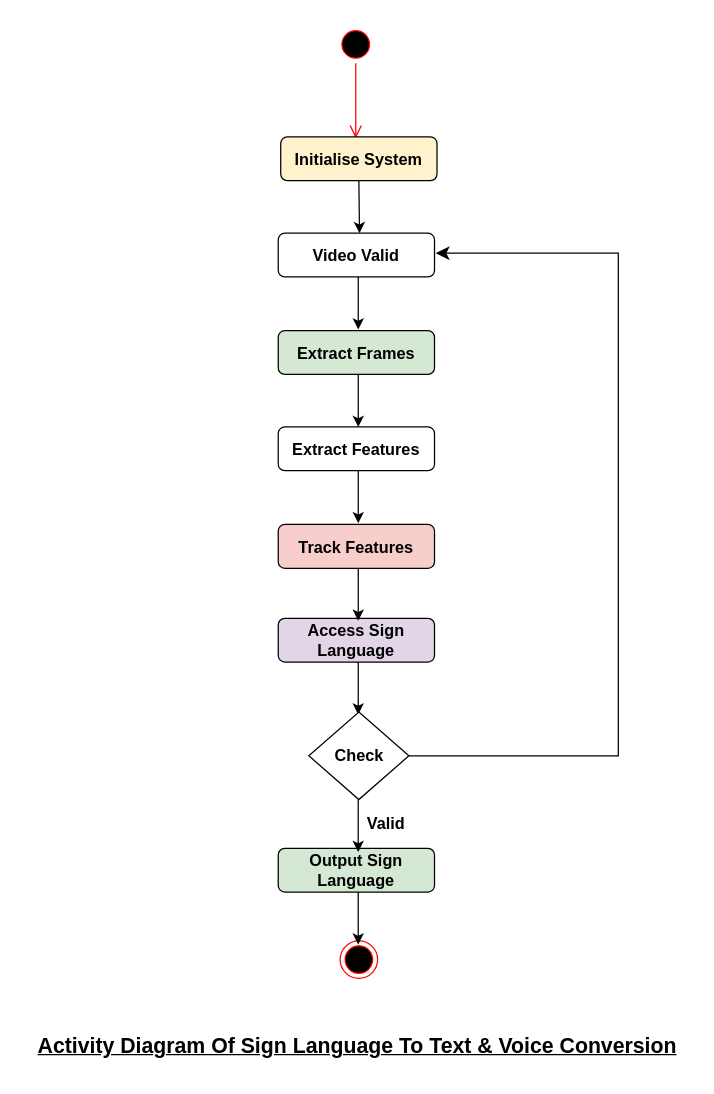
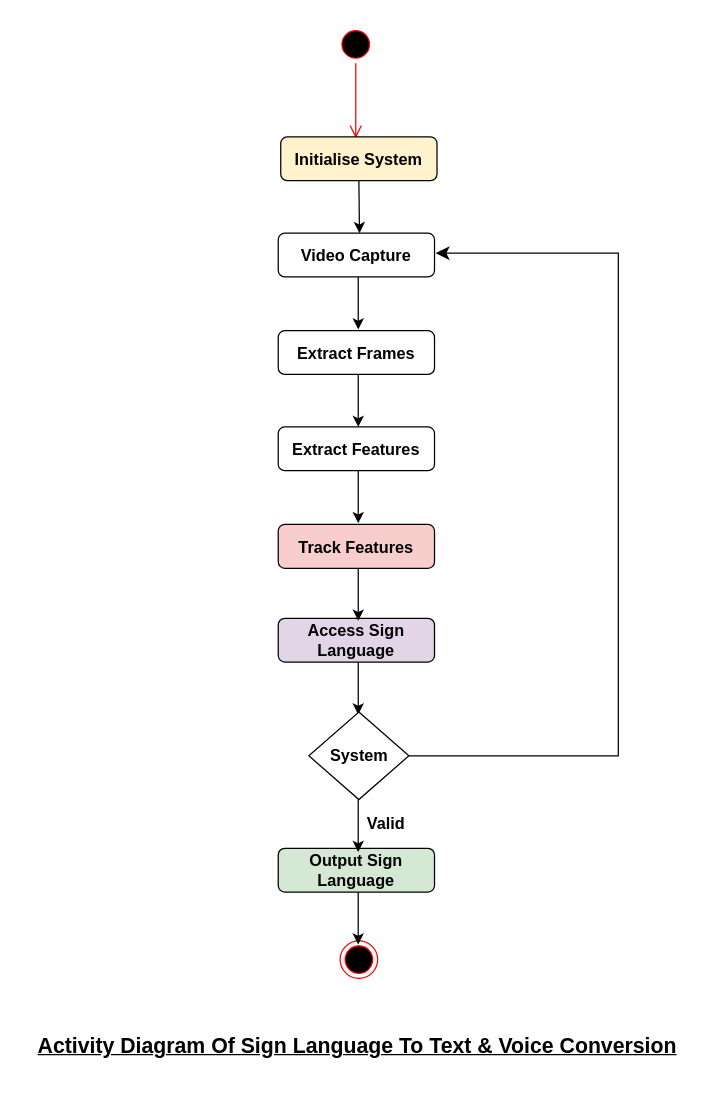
node "Video Valid": label "Video Valid" -> "Video Capture"
node "Extract Frames": fillcolor #d5e8d4 -> #ffffff
node "Check": label "Check" -> "System"
